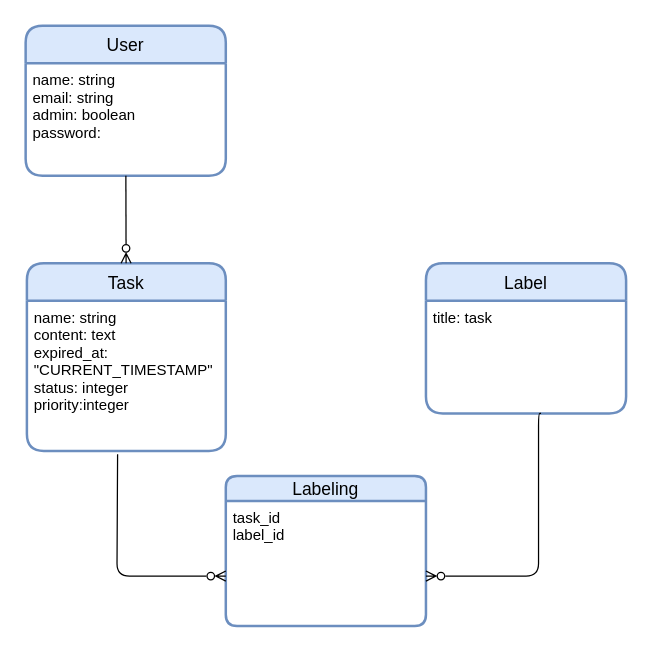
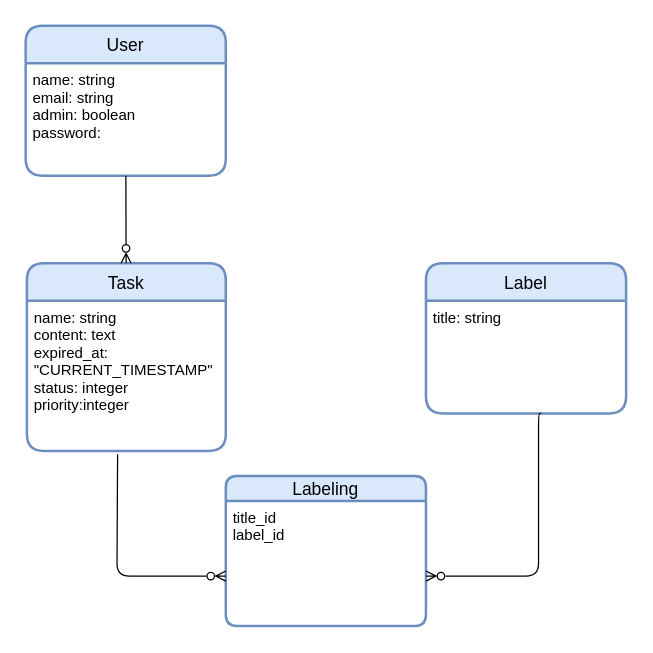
node "title: task": label "title: task" -> "title: string"
node "task_id label_id": label "task_id label_id" -> "title_id label_id"
